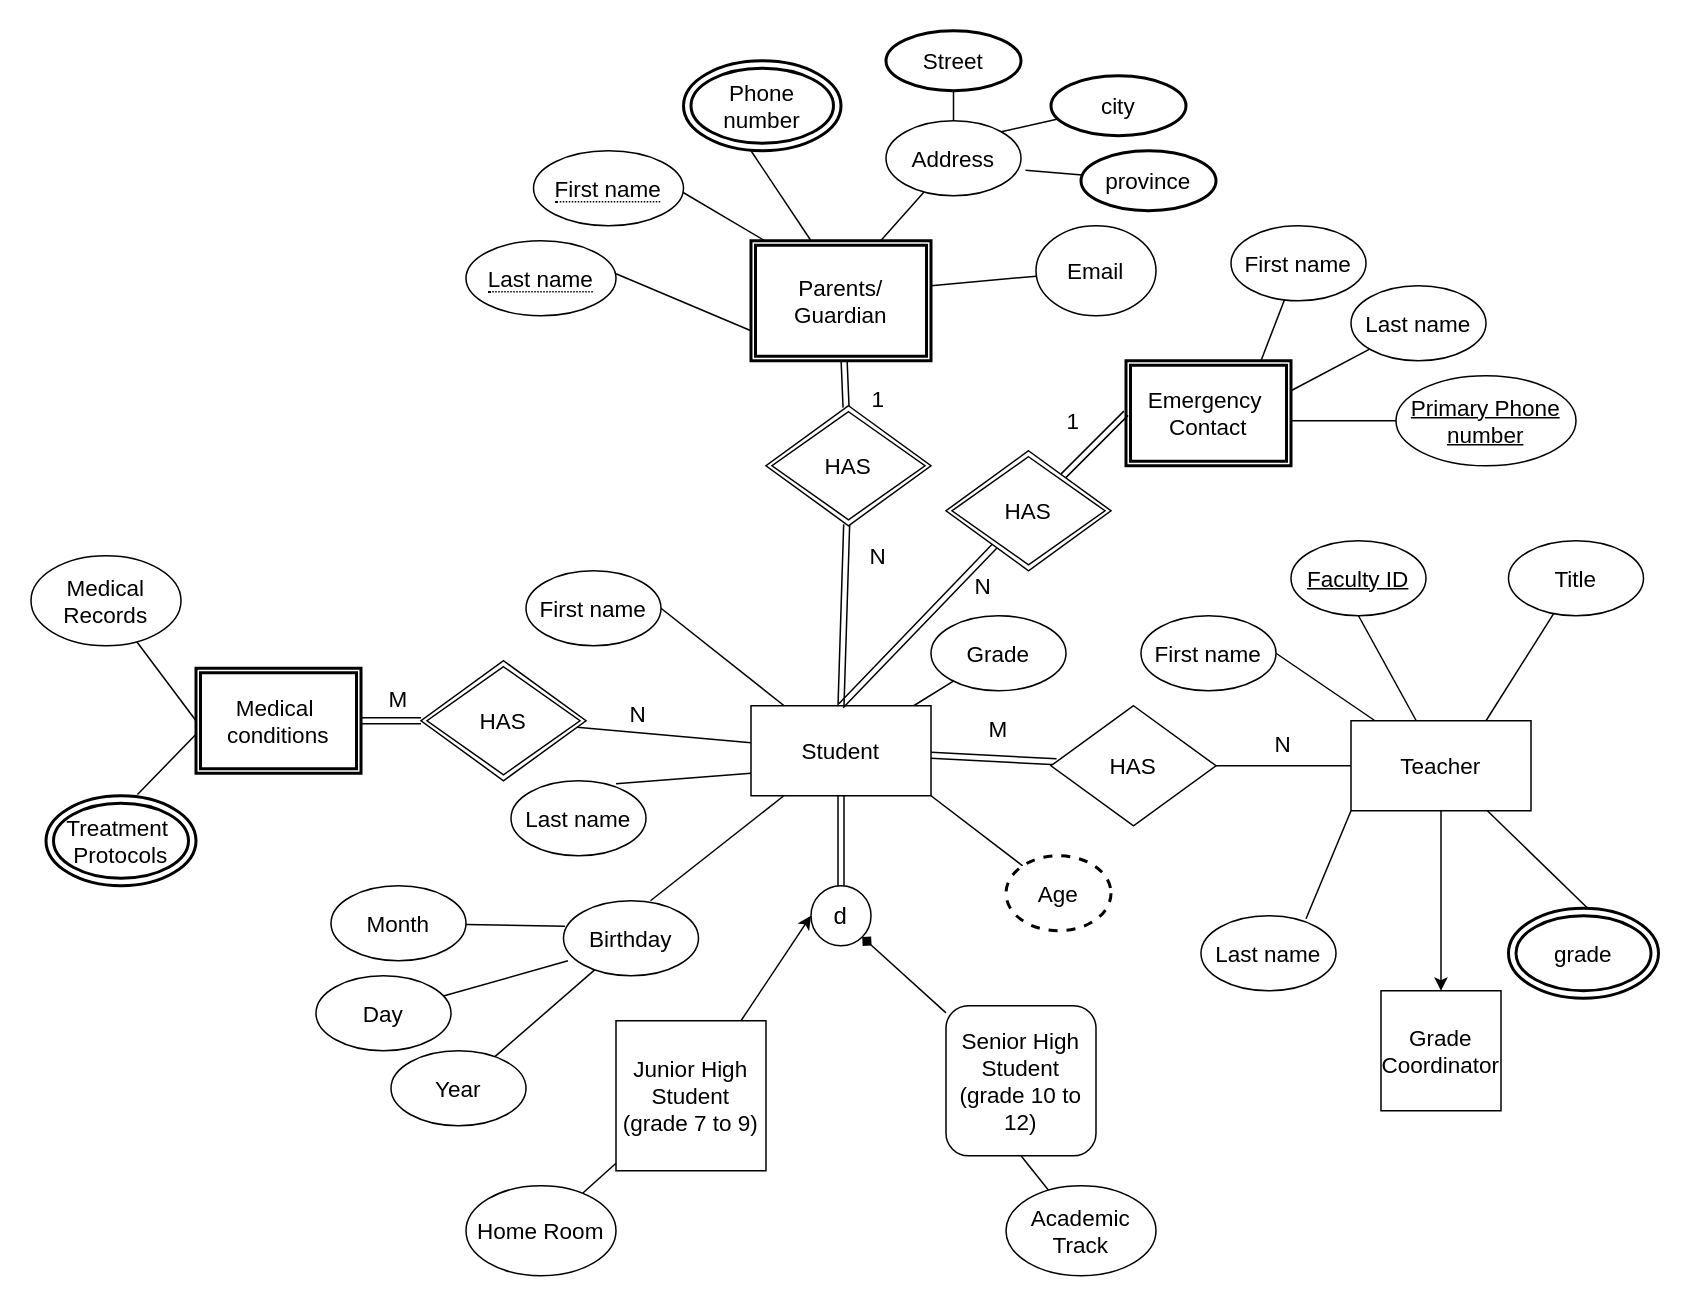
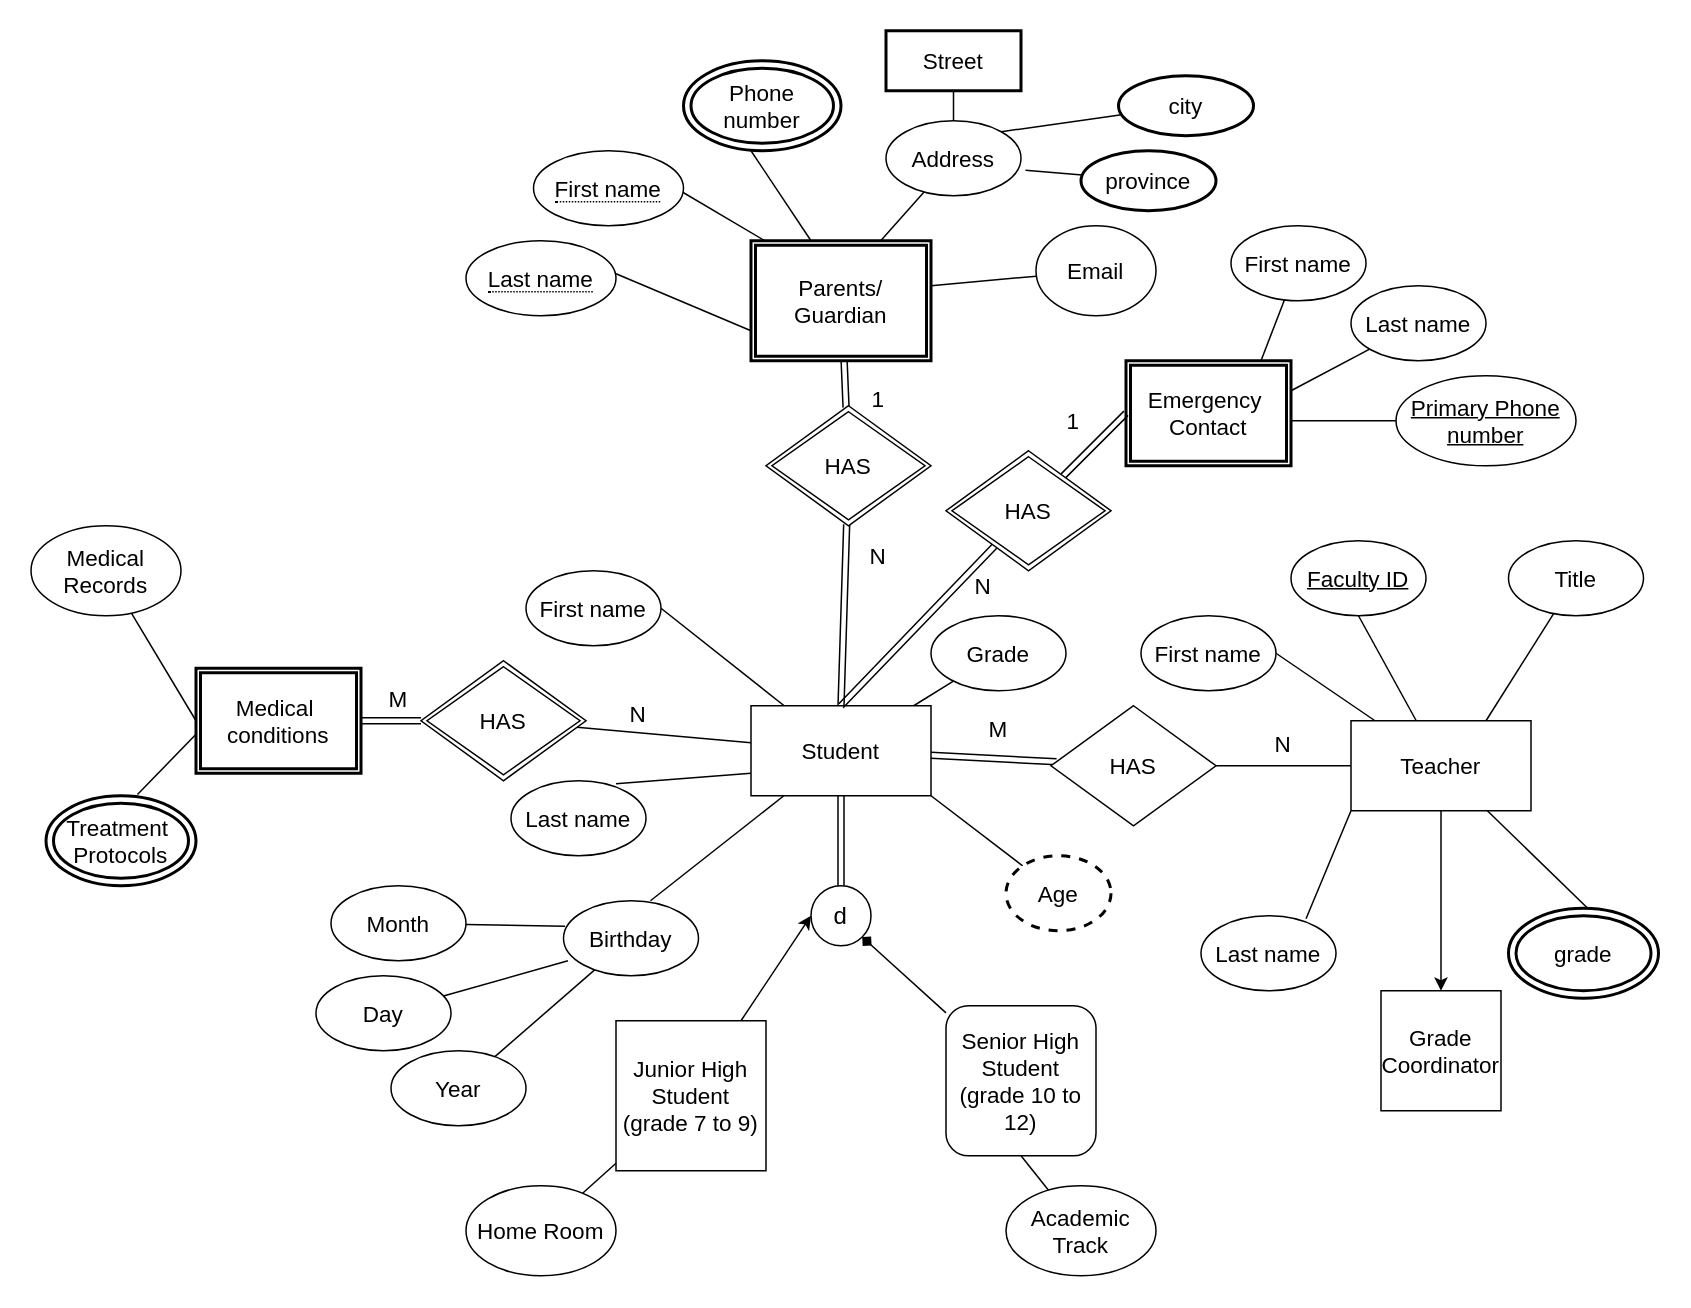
node "Street": shape ellipse -> rectangle
node "city": moved (1118, 106) -> (1186, 106)
node "Medical Records": moved (106, 601) -> (106, 571)
